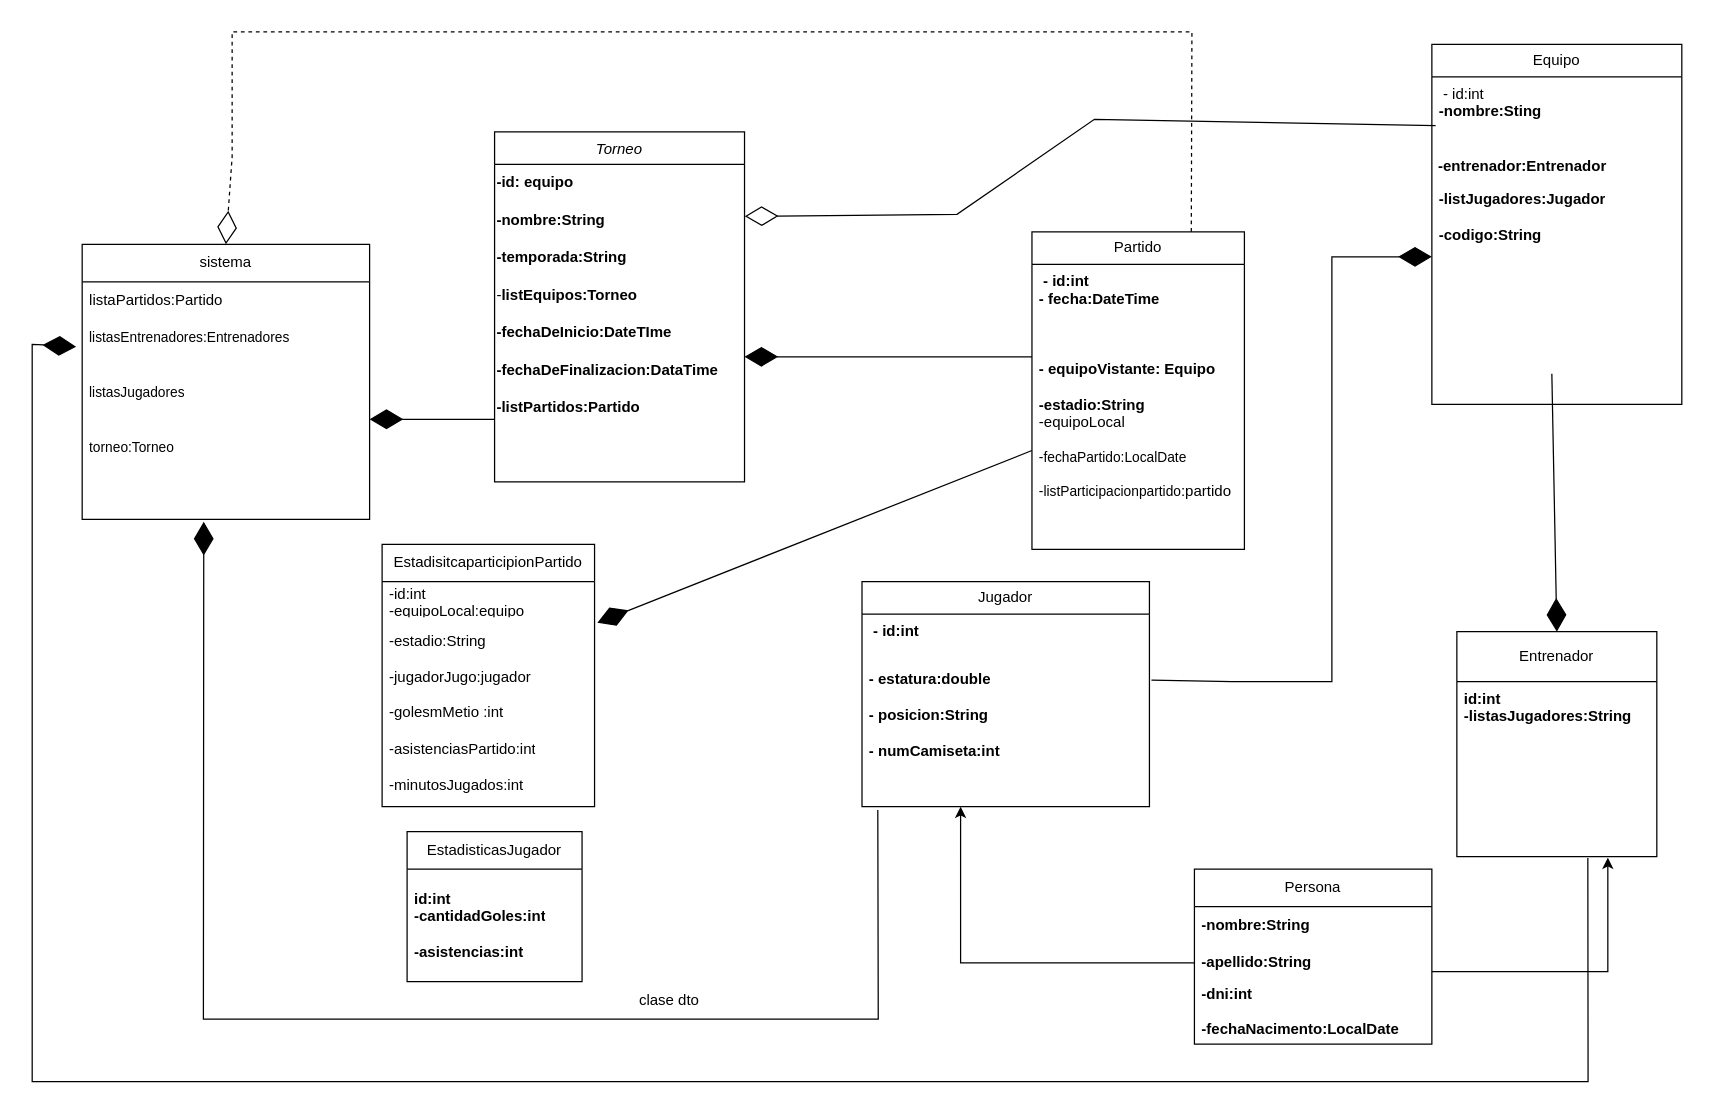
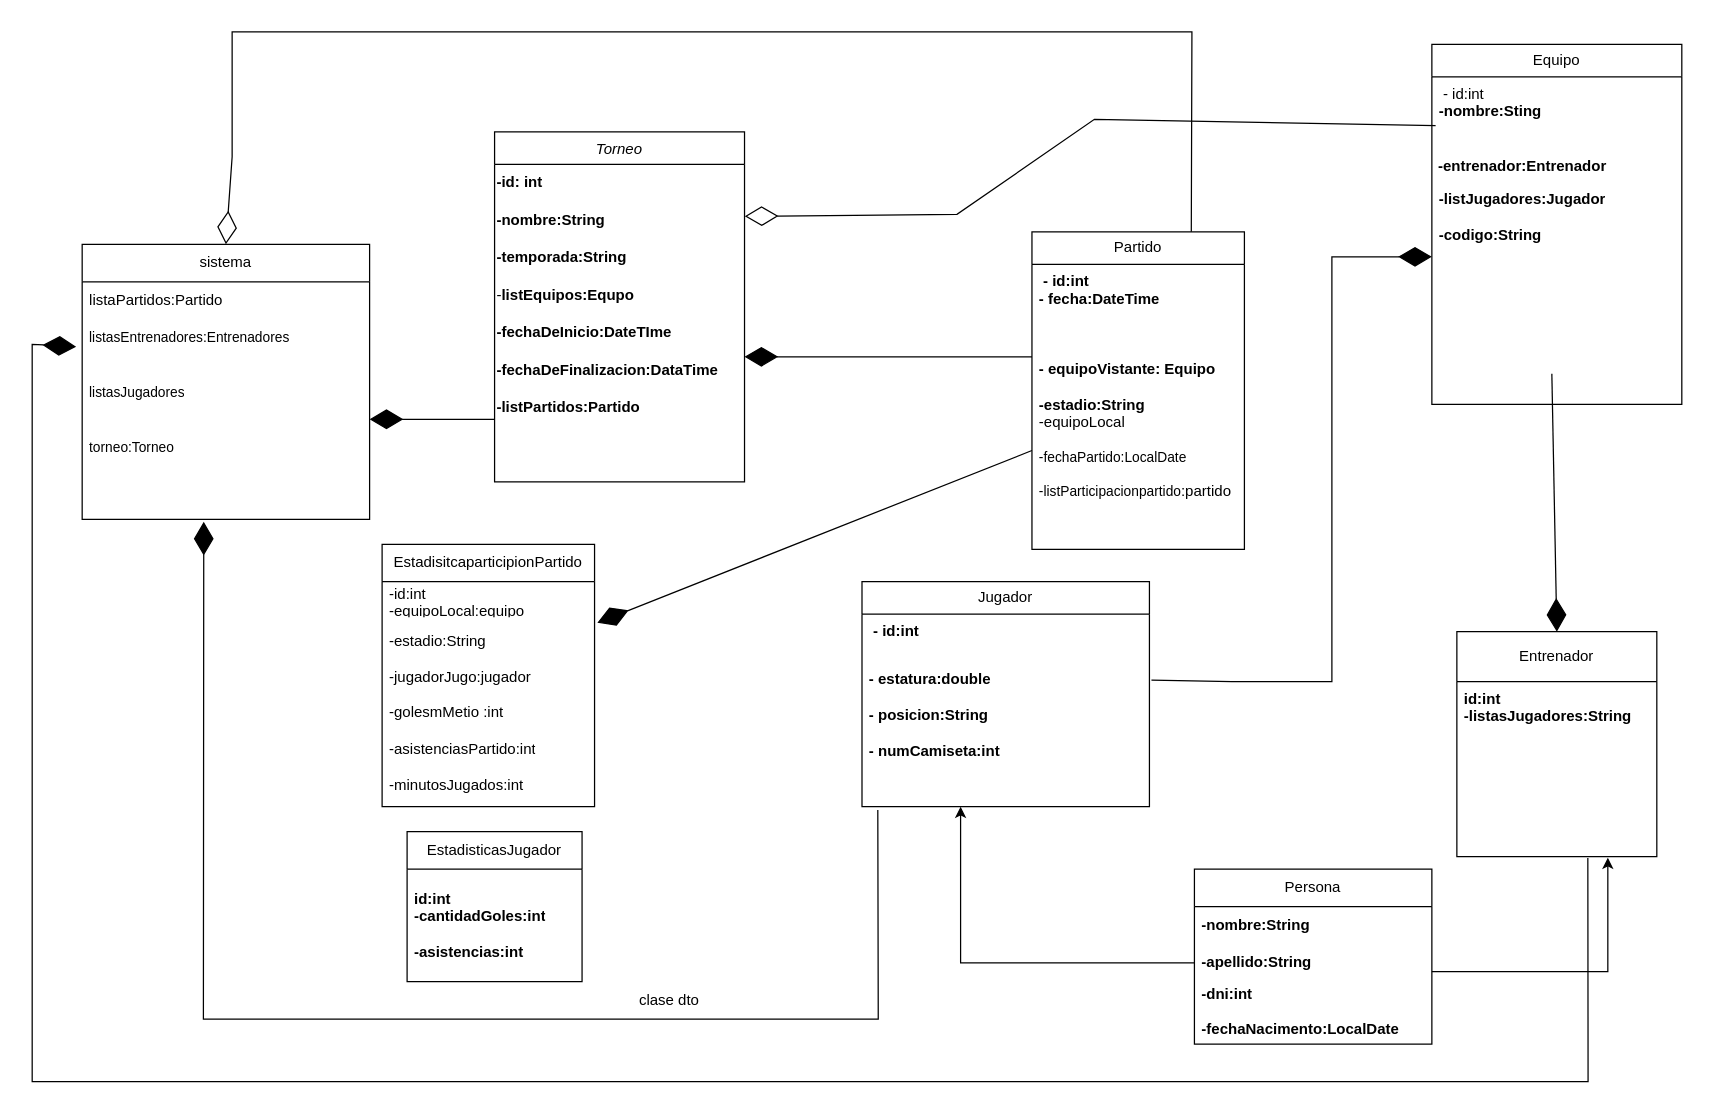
edge "Partido" -> "sistema": style dashed -> solid
node "-id: equipo": label "-id: equipo" -> "-id: int"
node "-listEquipos:Torneo": label "-listEquipos:Torneo" -> "-listEquipos:Equpo"
